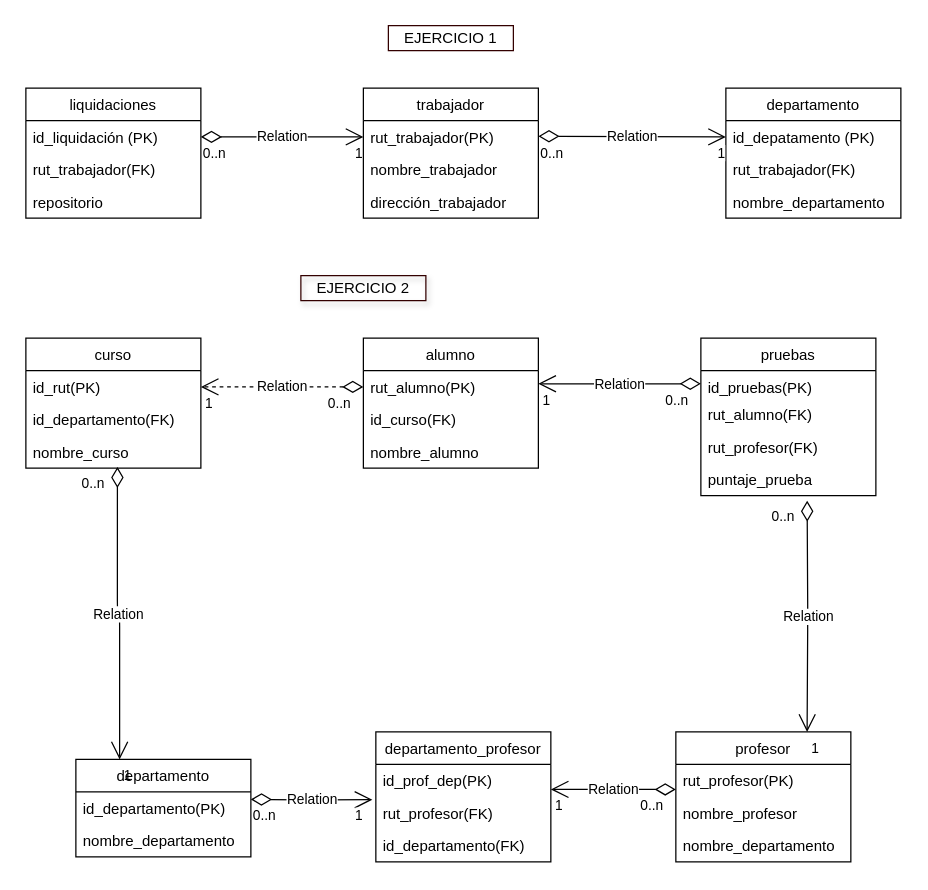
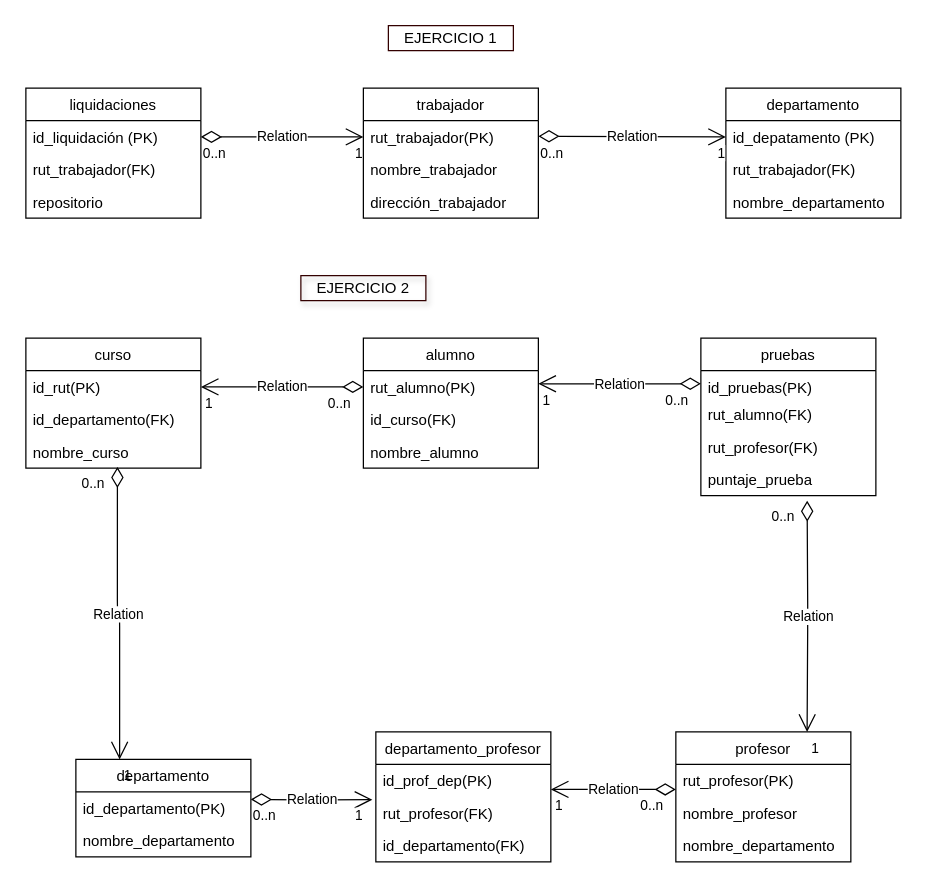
edge "id_rut(PK)" -- "rut_alumno(PK)": style dashed -> solid
